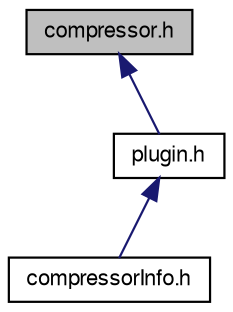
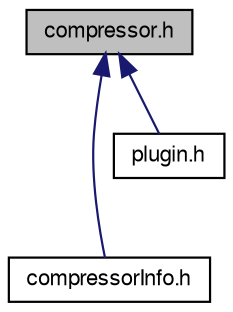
edge "compressorInfo.h" -> "plugin.h": now "compressorInfo.h" -> "compressor.h"
